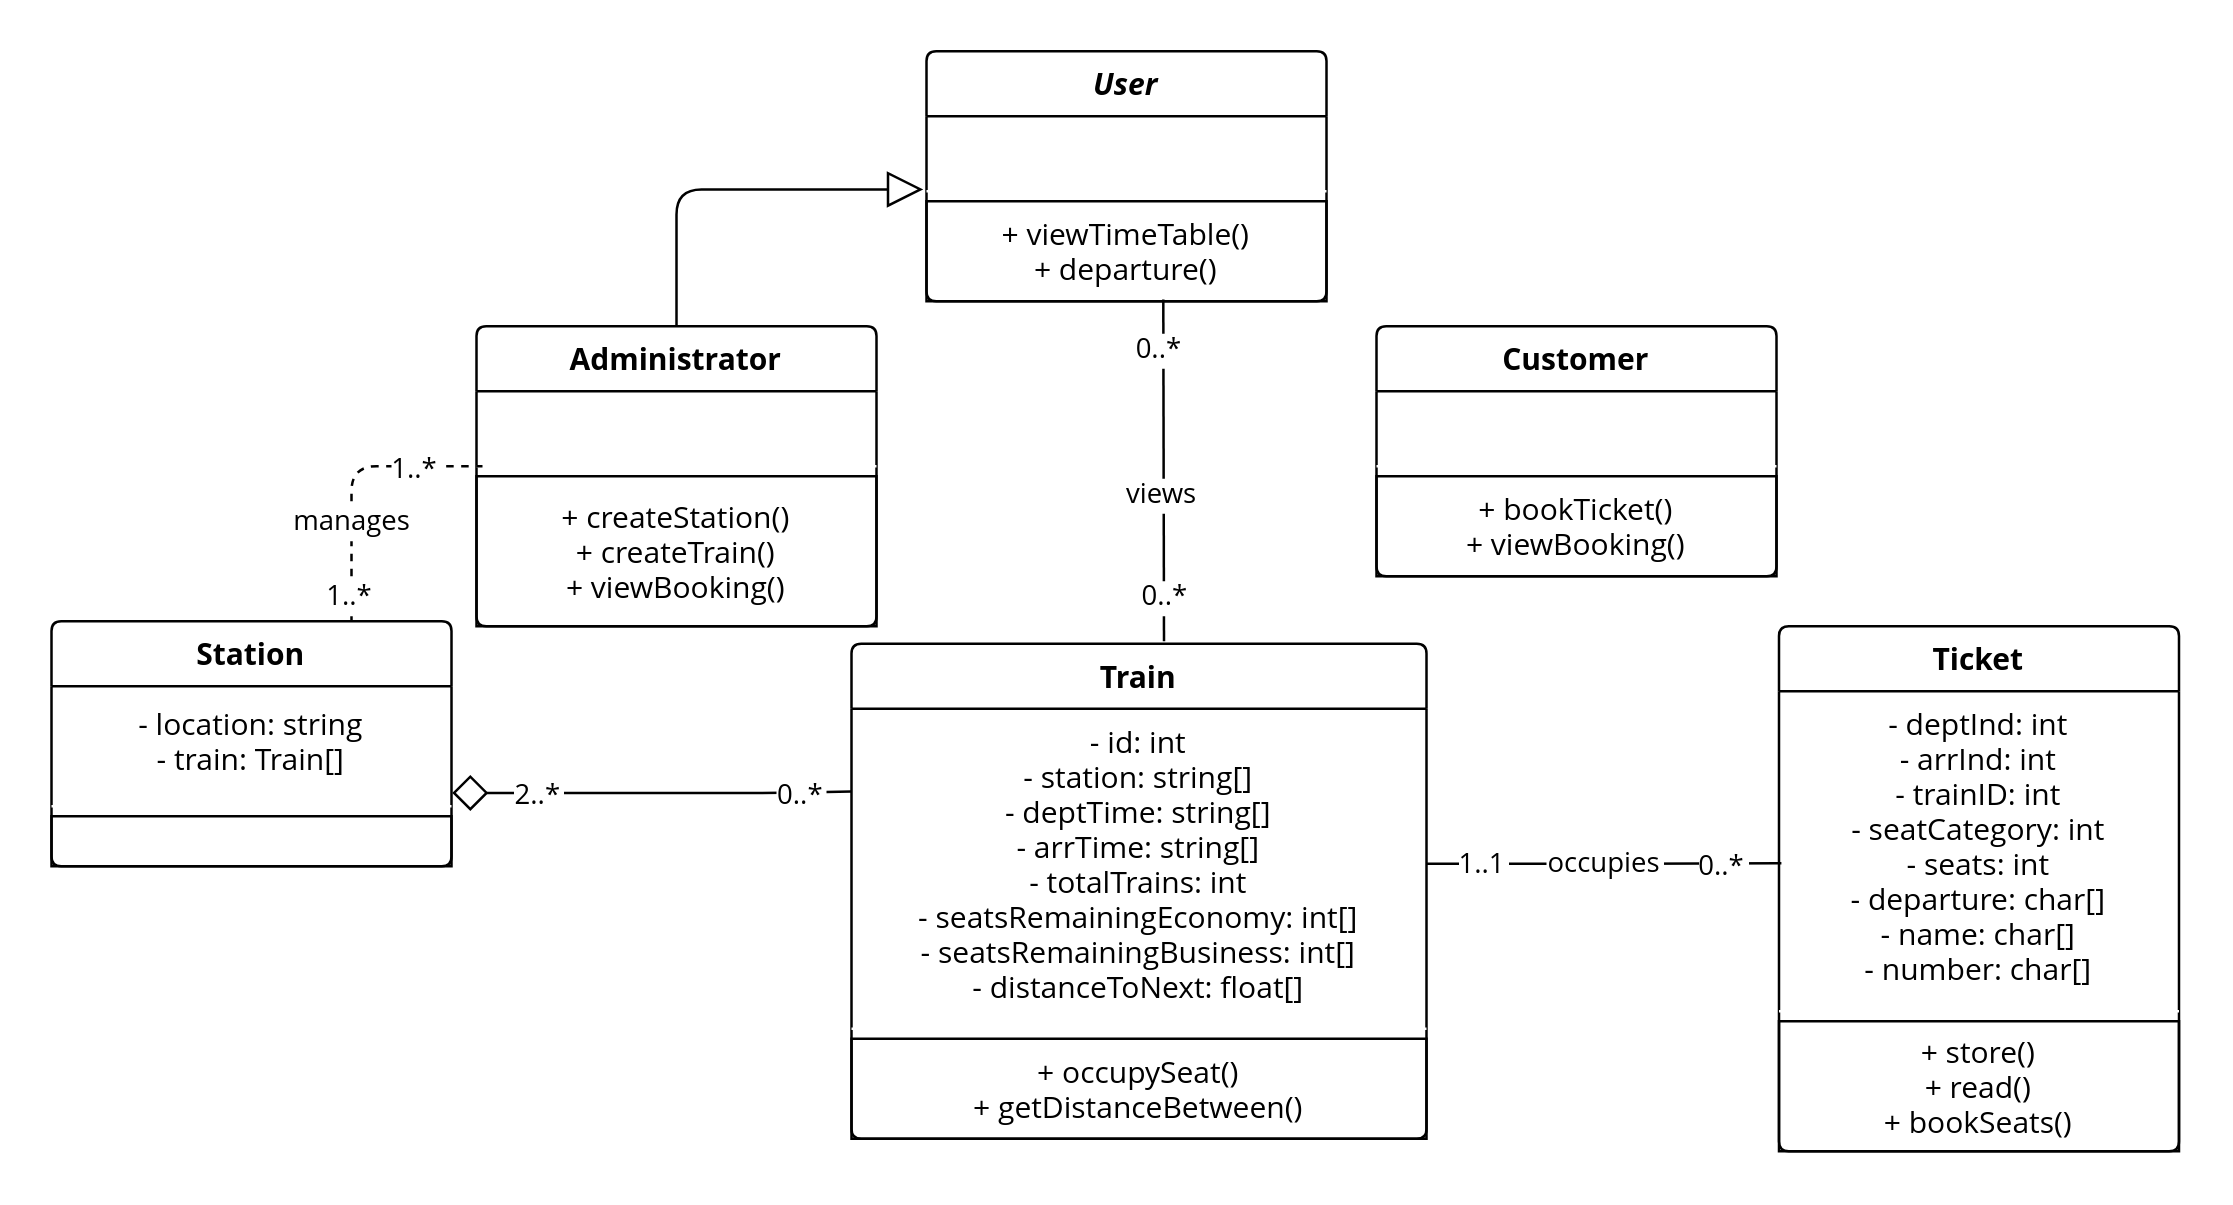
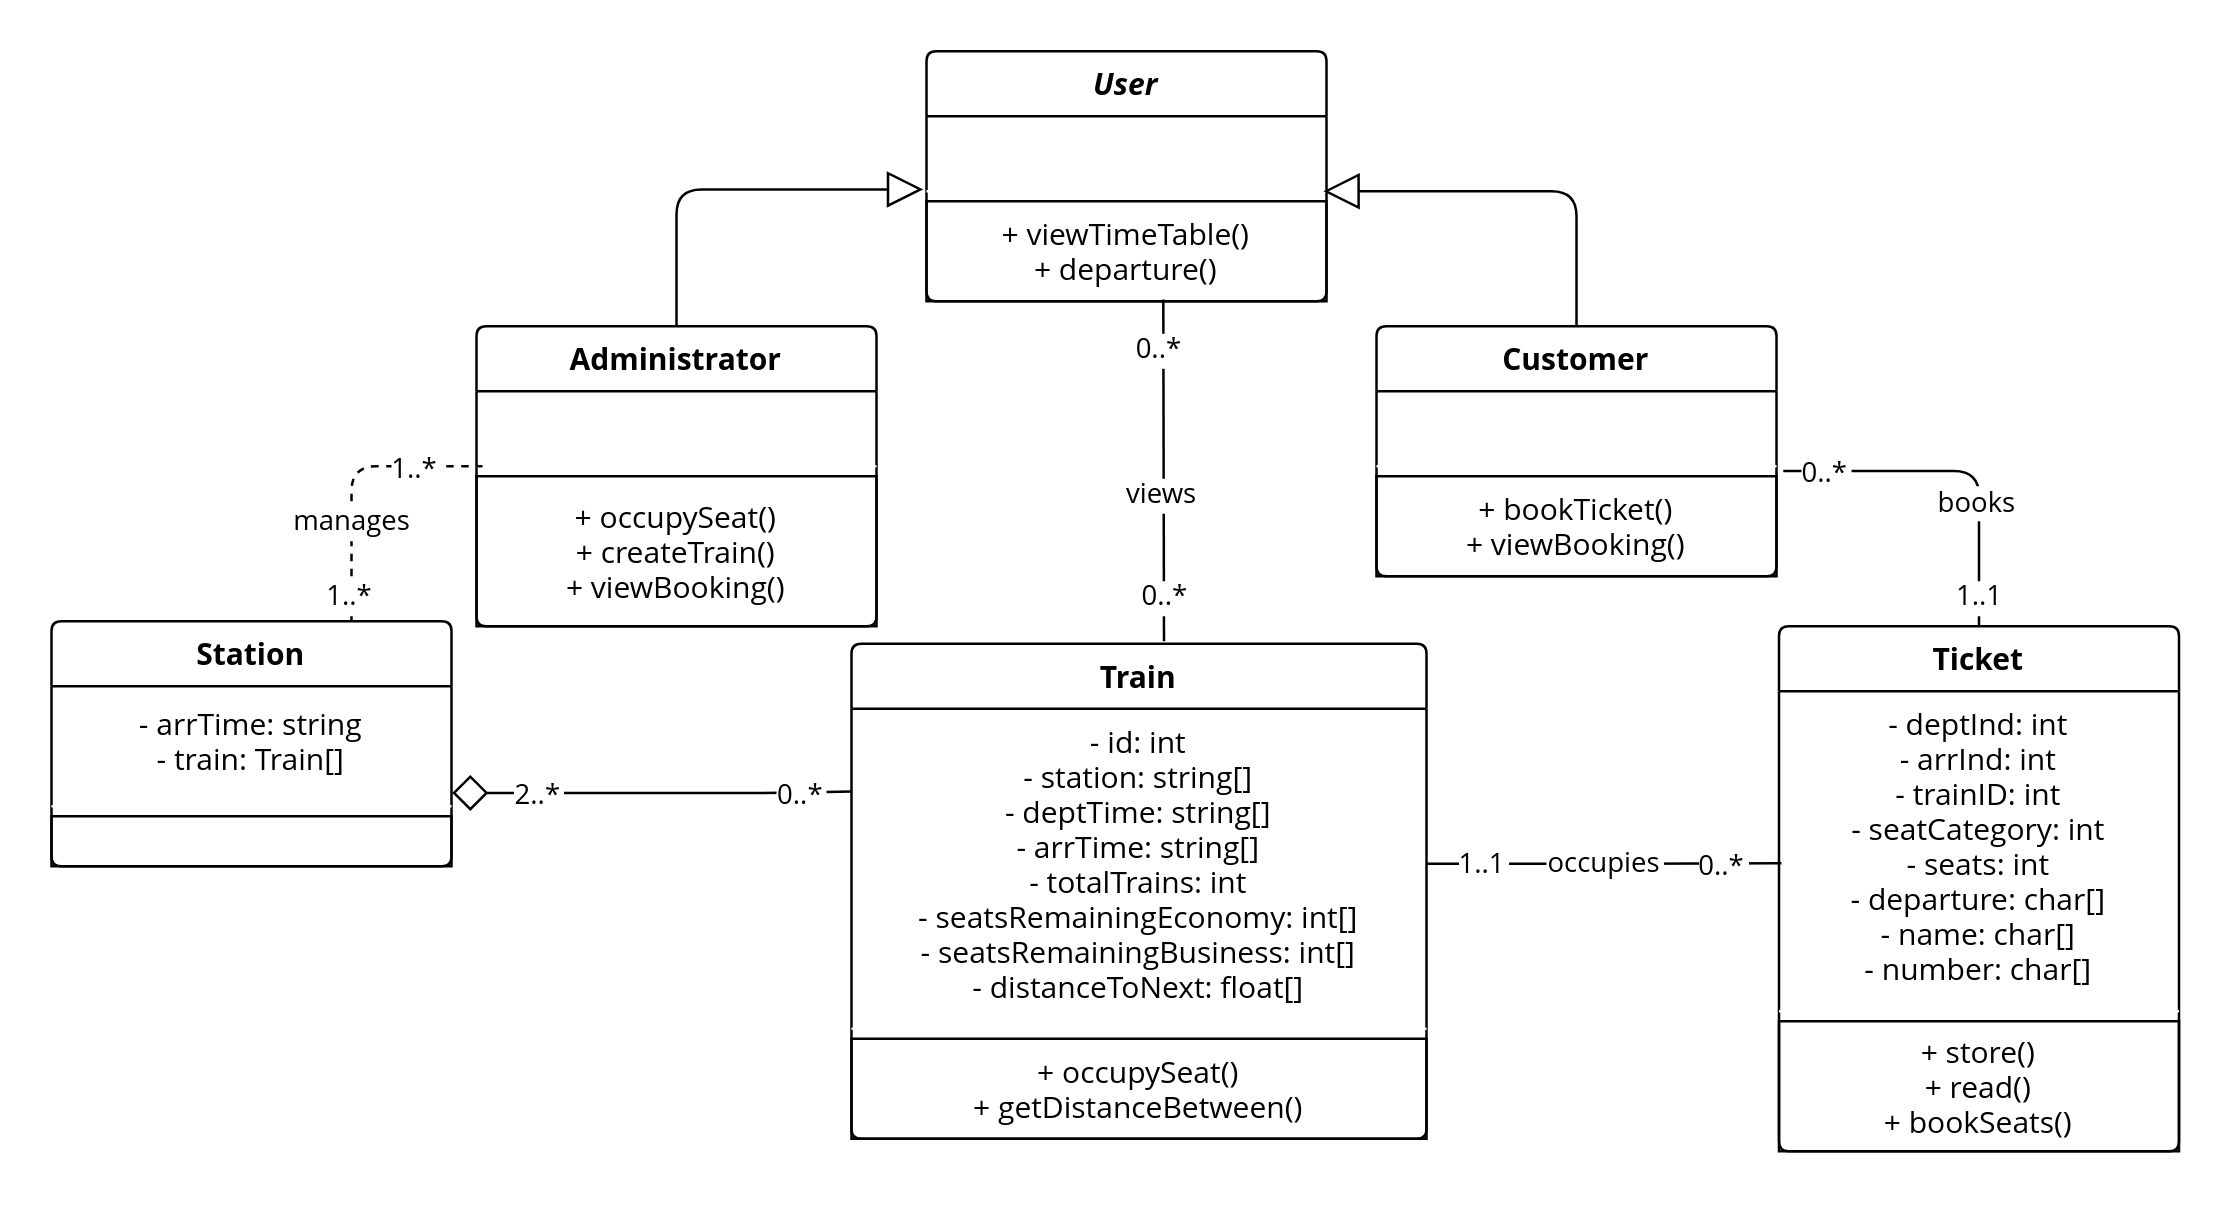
edge "Customer" -> "+ viewTimeTable() + departure()": added
edge "+ bookTicket() + viewBooking()" -- "Ticket": added, labels "0..*", "books", "1..1"
node "+ createStation() + createTrain() + viewBooking()": label "+ createStation() + createTrain() + viewBooking()" -> "+ occupySeat() + createTrain() + viewBooking()"
node "- location: string - train: Train[]": label "- location: string - train: Train[]" -> "- arrTime: string - train: Train[]"
